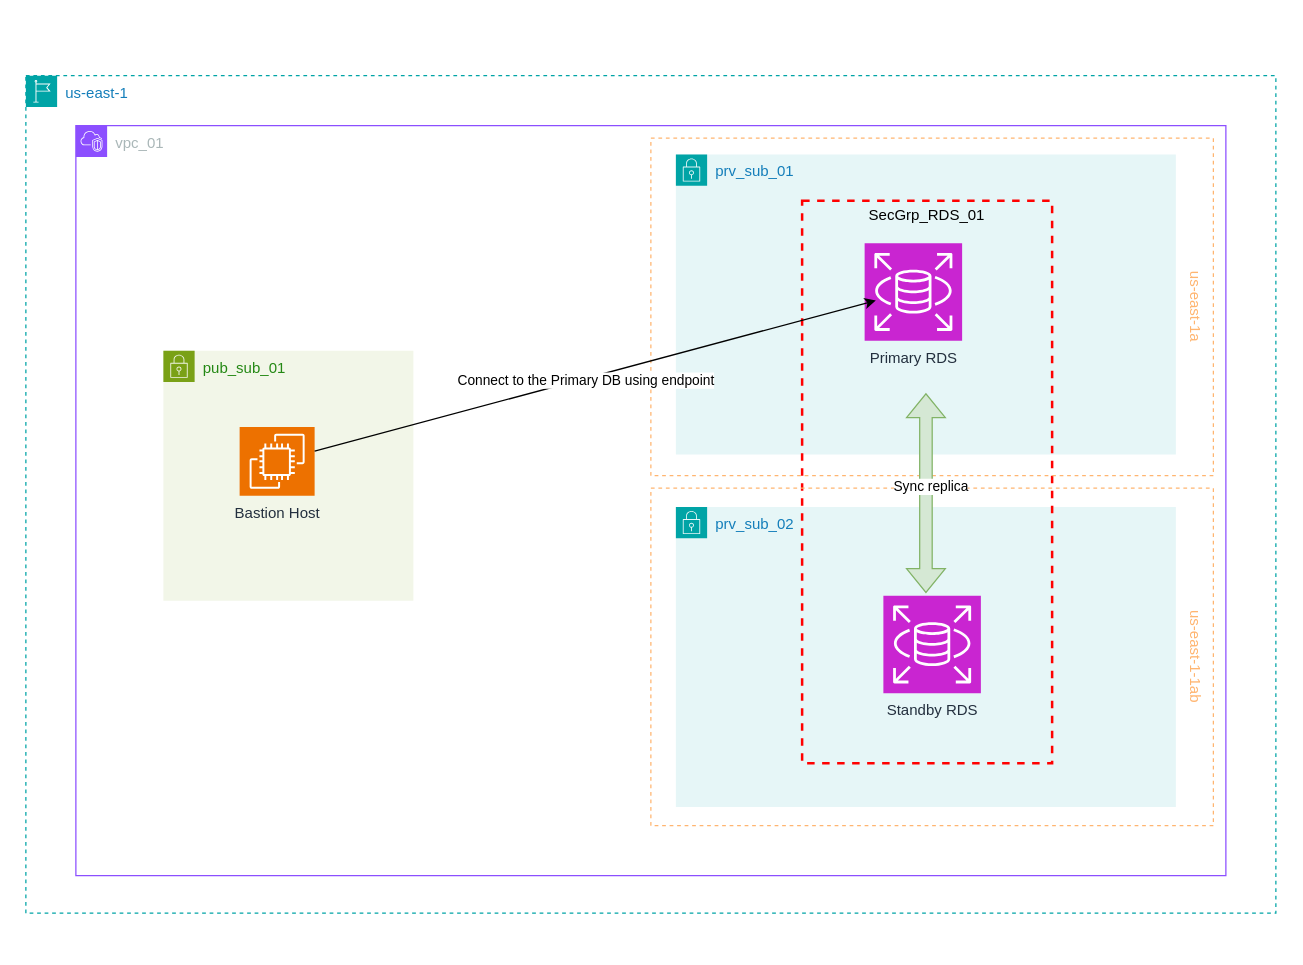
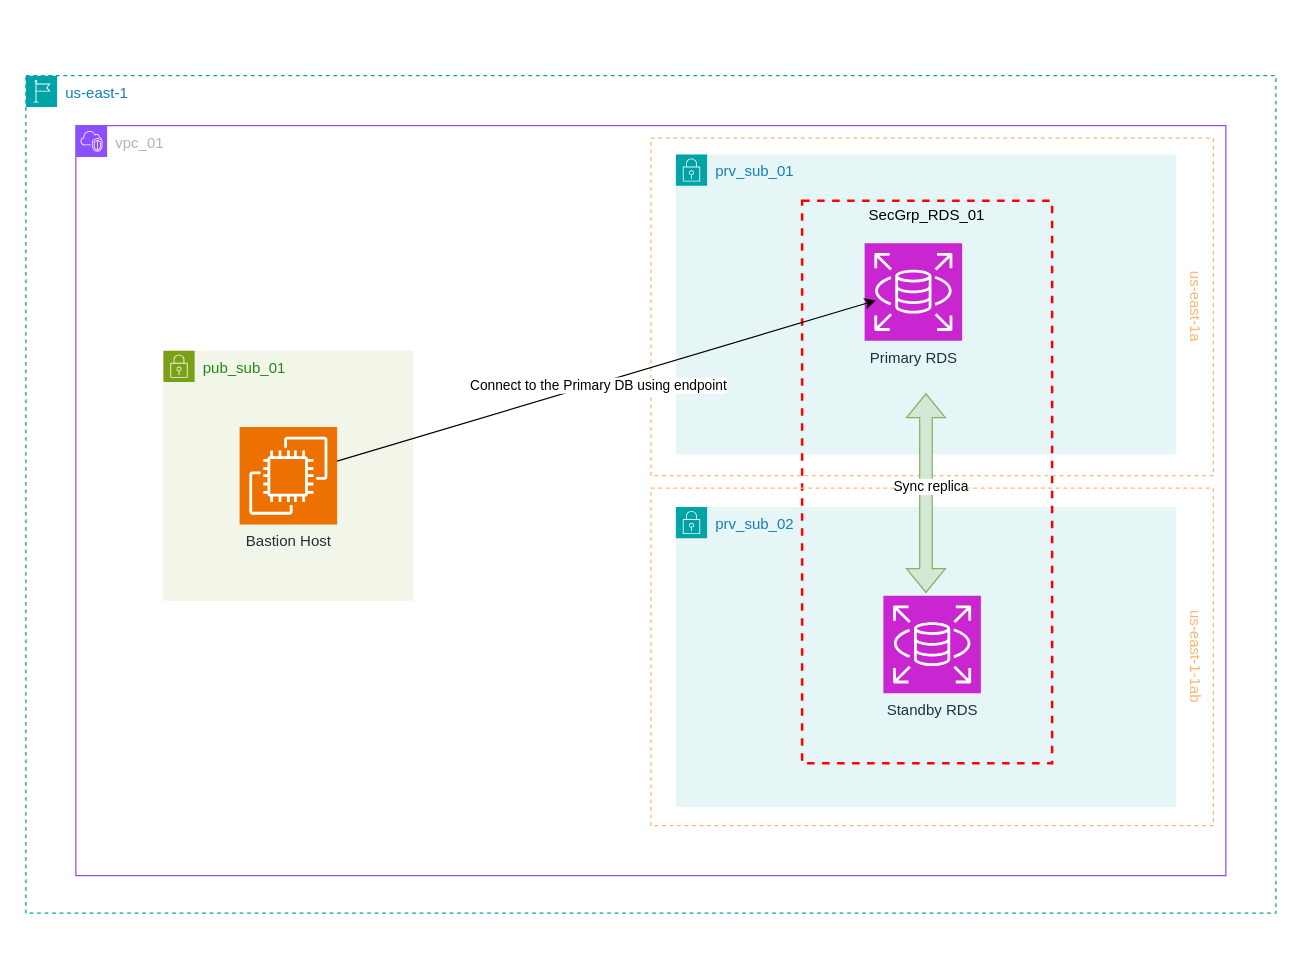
node "Bastion Host": size 75x69 -> 98x98
